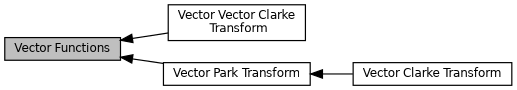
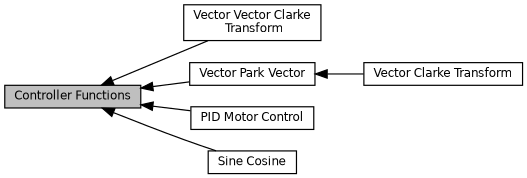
node "Vector Functions": label "Vector Functions" -> "Controller Functions"
node "Vector Park Transform": label "Vector Park Transform" -> "Vector Park Vector"
node "PID Motor Control": added
node "Sine Cosine": added
